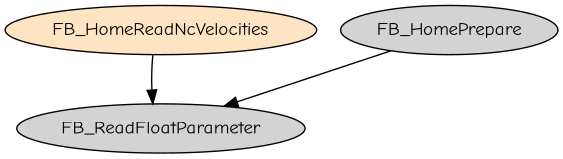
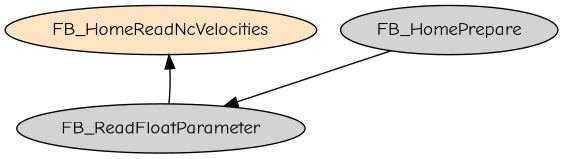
edge "FB_HomeReadNcVelocities" -> "FB_ReadFloatParameter": reversed
